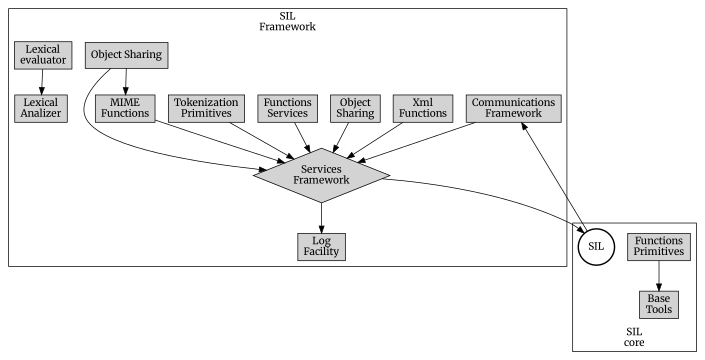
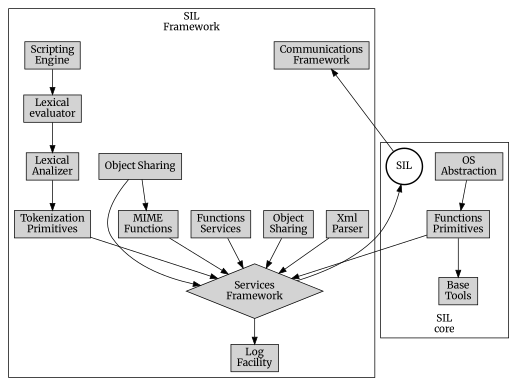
node "Scripting Engine": added
node "Xml Functions": label "Xml Functions" -> "Xml Parser"
edge "Communications Framework" -> "Services Framework": now "Functions Primitives" -> "Services Framework"
node "OS Abstraction": added
edge "Lexical Analizer" -> "Tokenization Primitives": added
